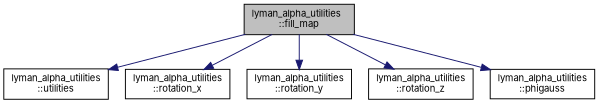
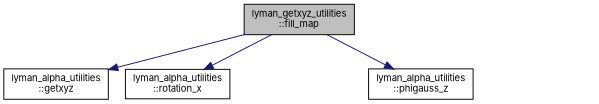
node "lyman_alpha_utilities ::fill_map": label "lyman_alpha_utilities ::fill_map" -> "lyman_getxyz_utilities ::fill_map"
node "lyman_alpha_utilities ::utilities": label "lyman_alpha_utilities ::utilities" -> "lyman_alpha_utilities ::getxyz"
node "lyman_alpha_utilities ::rotation_y": removed
node "lyman_alpha_utilities ::rotation_z": label "lyman_alpha_utilities ::rotation_z" -> "lyman_alpha_utilities ::phigauss_z"
node "lyman_alpha_utilities ::phigauss": removed
